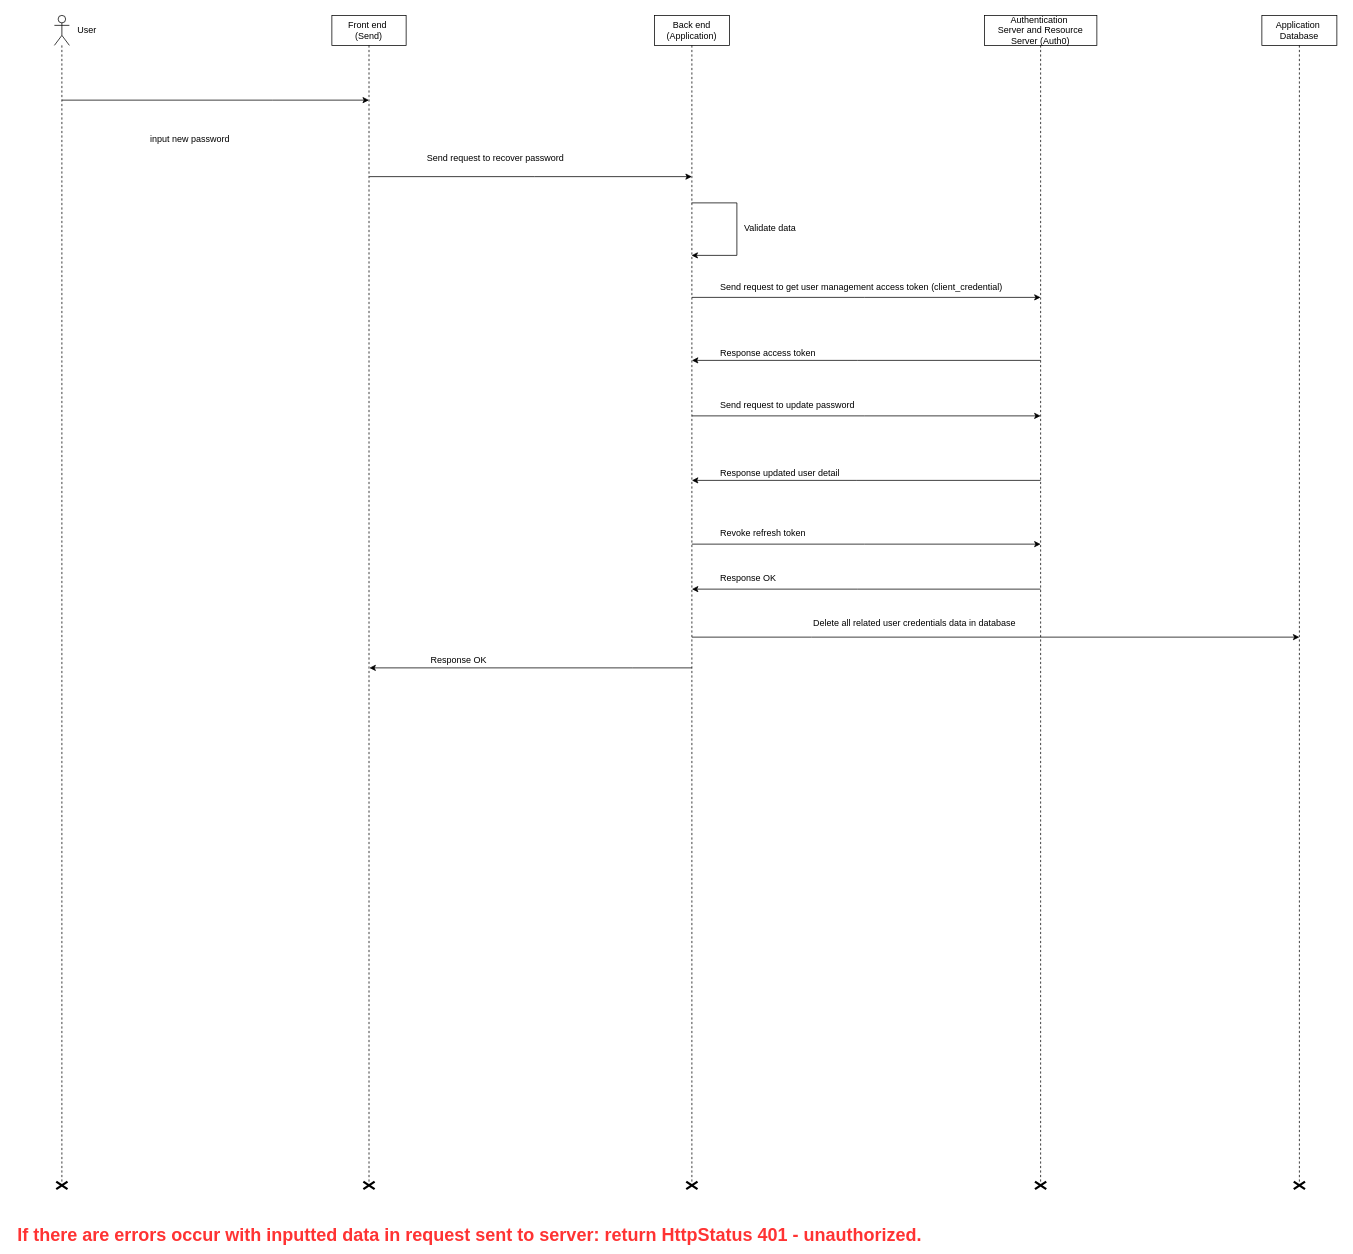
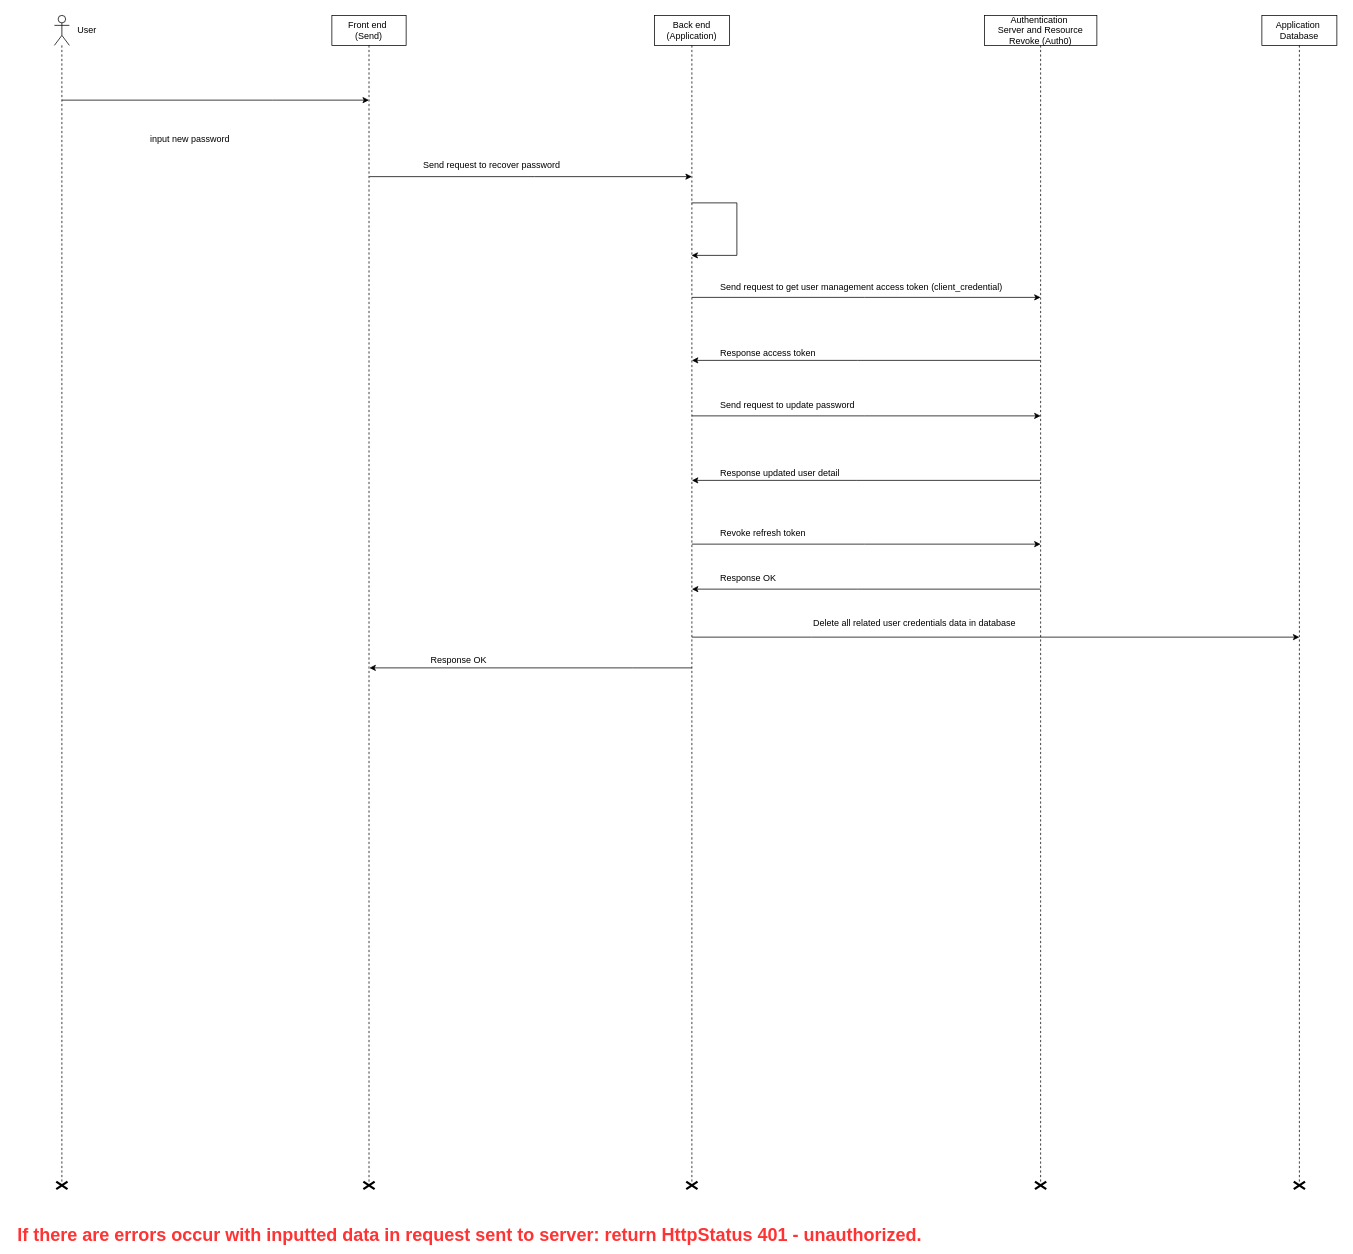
node "Authentication Server and Resource Server (Auth0)": label "Authentication Server and Resource Server (Auth0)" -> "Authentication Server and Resource Revoke (Auth0)"
node "Send request to recover password": moved (501, 158) -> (497, 165)
node "Validate data": removed
